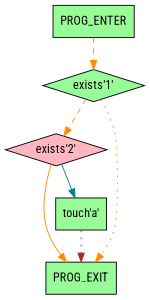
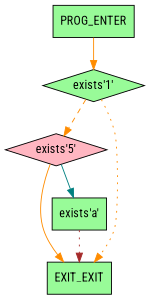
edge "PROG_ENTER" -> "exists'1'": style dashed -> solid
node "exists'2'": label "exists'2'" -> "exists'5'"
node "touch'a'": label "touch'a'" -> "exists'a'"
node "PROG_EXIT": label "PROG_EXIT" -> "EXIT_EXIT"
